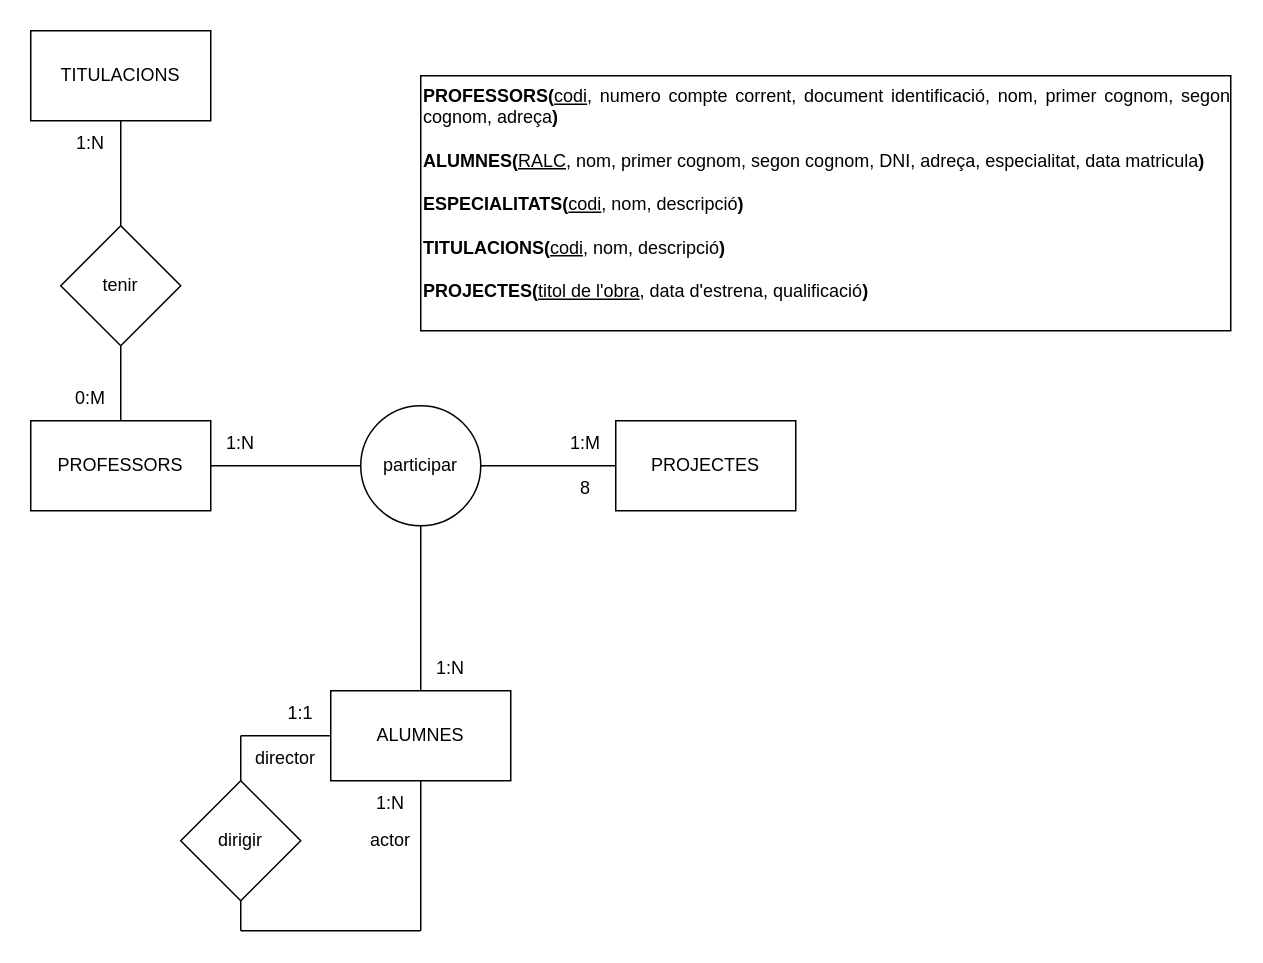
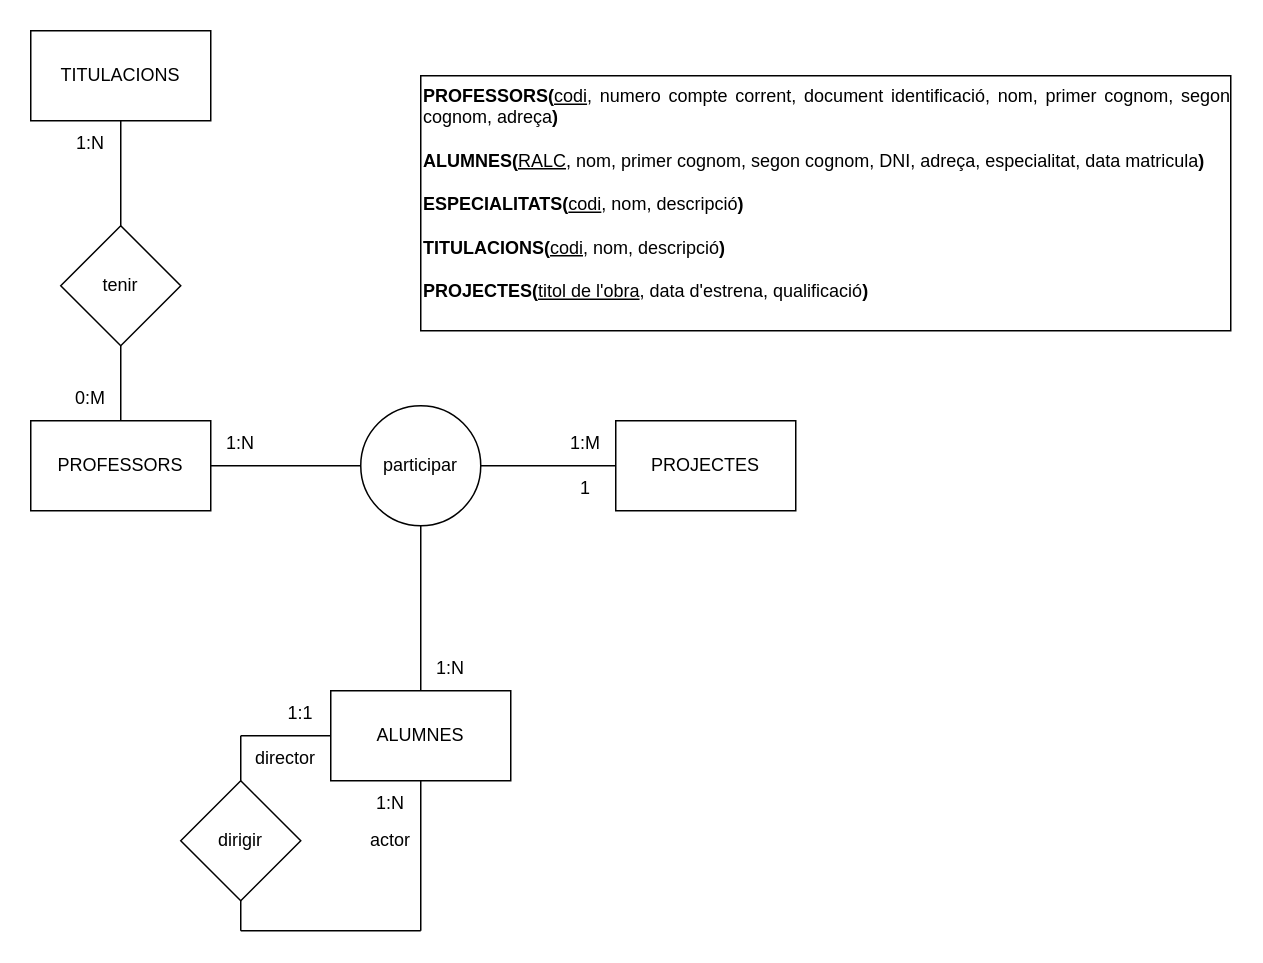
node "8": label "8" -> "1"
